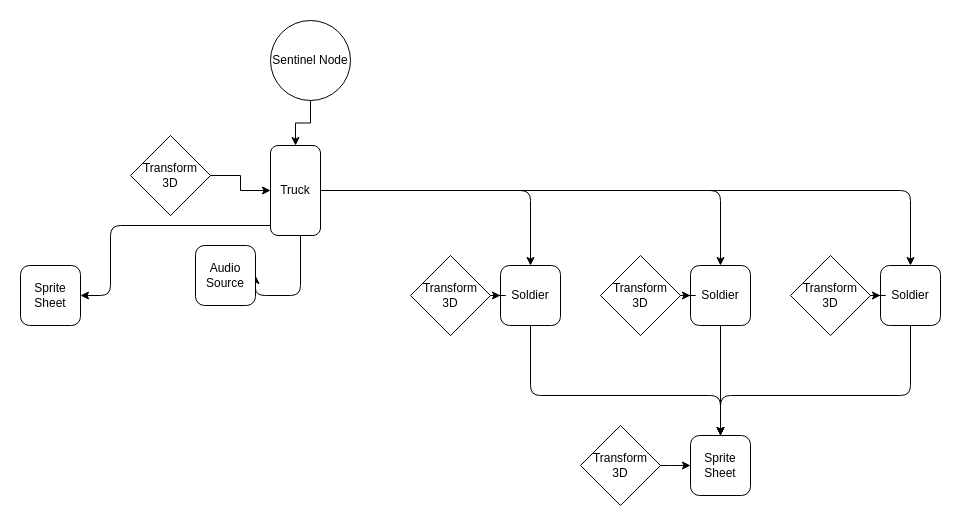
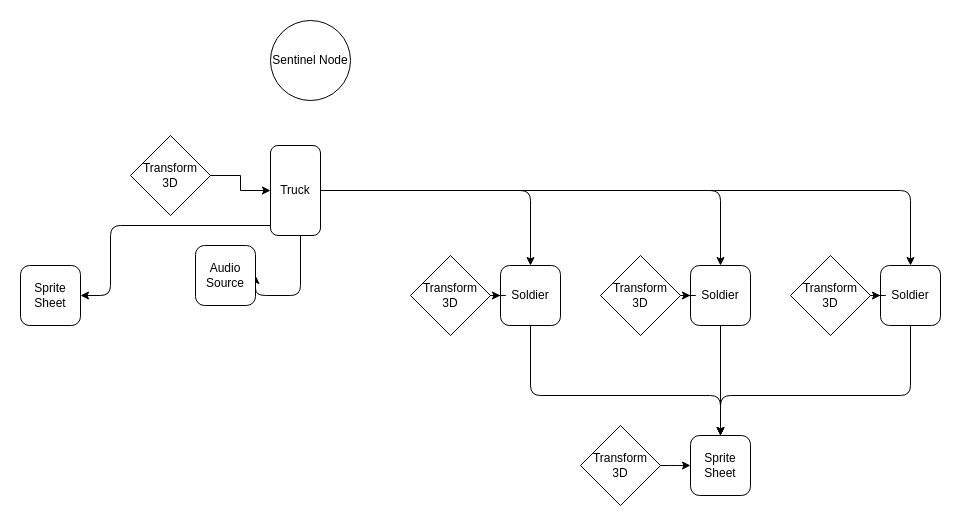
edge "Sentinel Node" -> "Truck": removed
